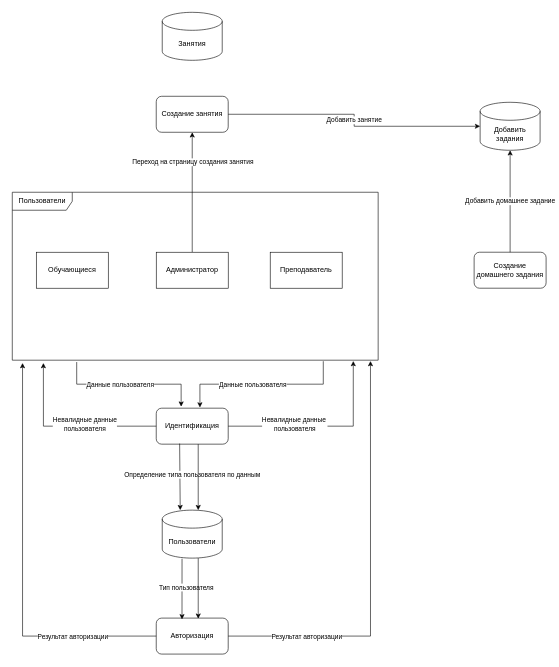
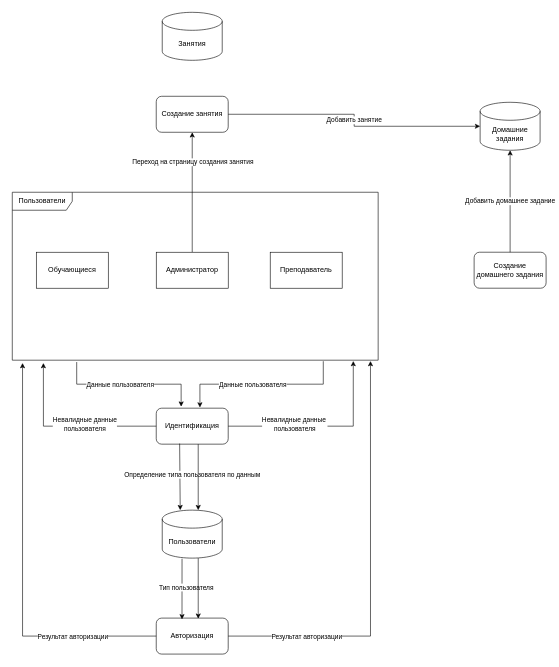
node "Добавить задания": label "Добавить задания" -> "Домашние задания"
